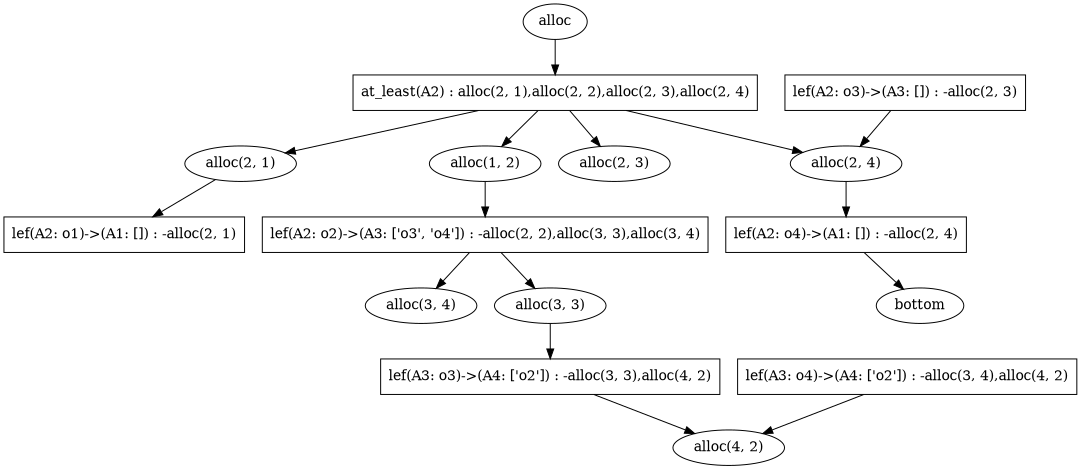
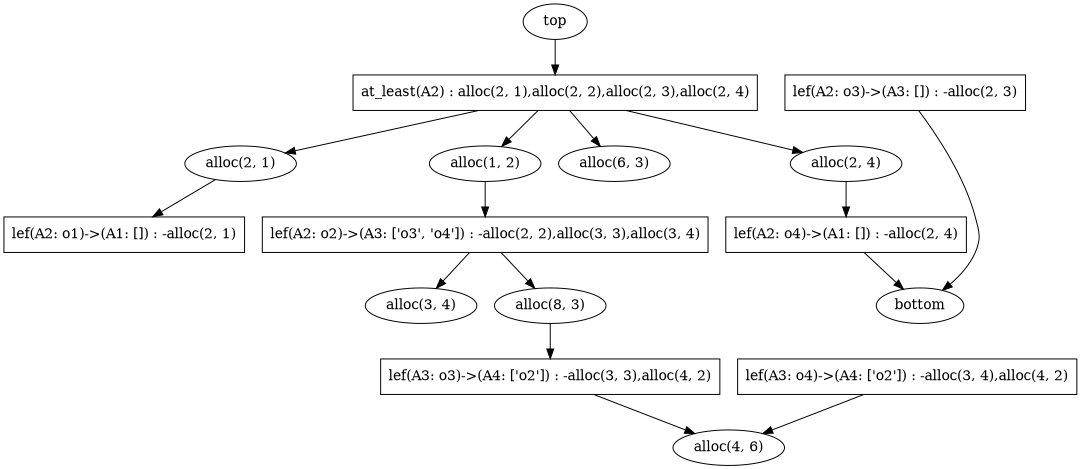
node "alloc": label "alloc" -> "top"
edge "lef(A2: o3)->(A3: []) : -alloc(2, 3)" -> "alloc(2, 4)": now "lef(A2: o3)->(A3: []) : -alloc(2, 3)" -> "bottom"
node "alloc(2, 3)": label "alloc(2, 3)" -> "alloc(6, 3)"
node "alloc(3, 3)": label "alloc(3, 3)" -> "alloc(8, 3)"
node "alloc(4, 2)": label "alloc(4, 2)" -> "alloc(4, 6)"
